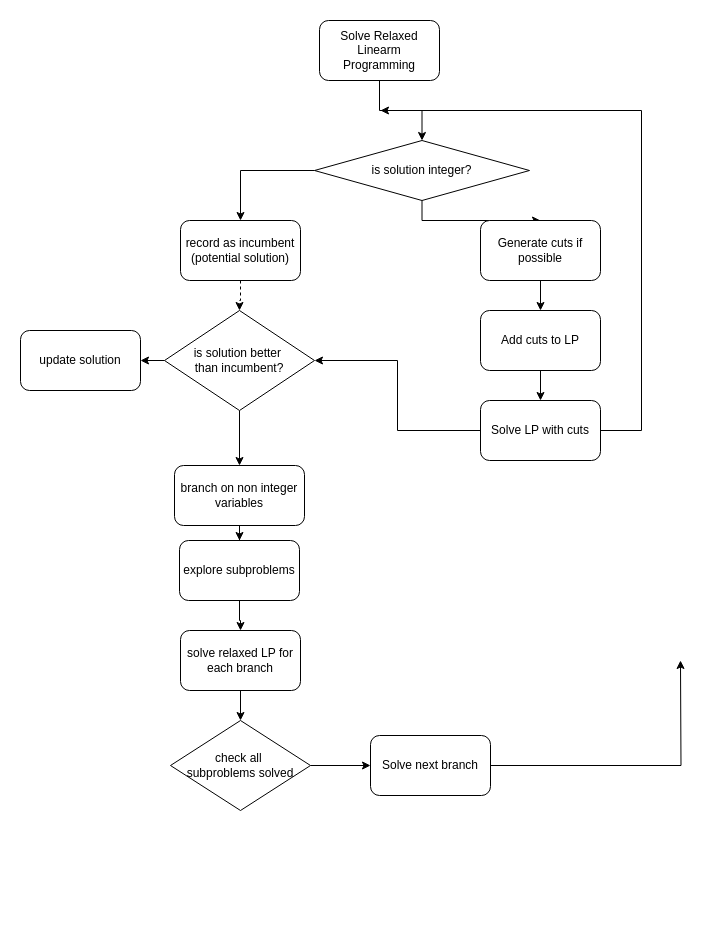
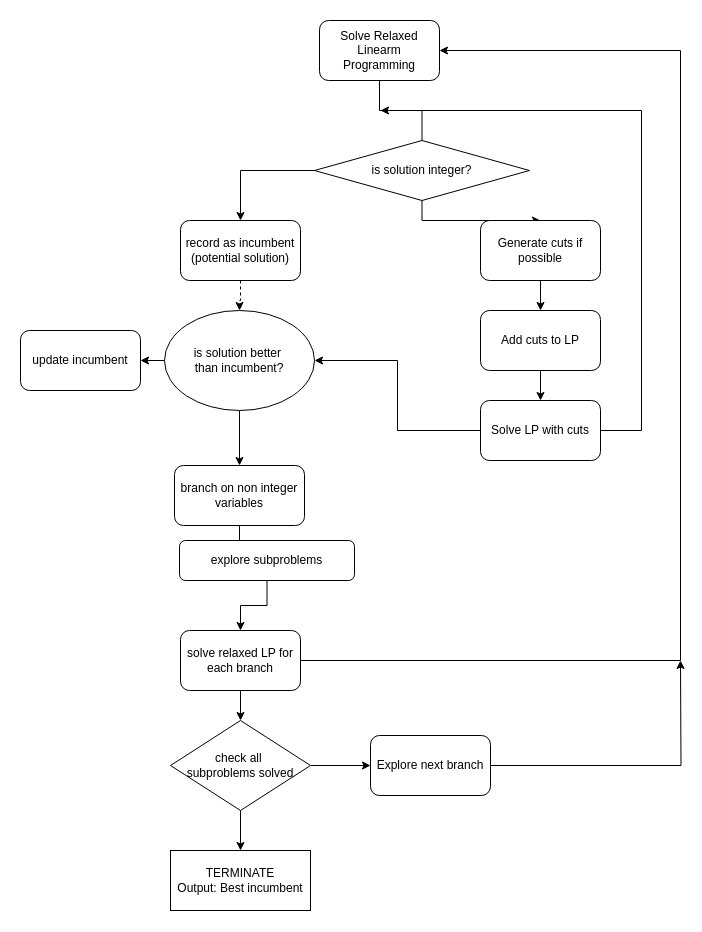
edge "Solve Relaxed Linearm Programming" -> "is solution integer?": arrowhead classic -> none
node "update solution": label "update solution" -> "update incumbent"
node "is solution better than incumbent?": shape diamond -> ellipse
edge "solve relaxed LP for each branch" -> "Solve Relaxed Linearm Programming": added
node "explore subproblems": size 120x60 -> 175x40
node "Solve next branch": label "Solve next branch" -> "Explore next branch"
edge "check all subproblems solved" -> "TERMINATE Output: Best incumbent": added
node "TERMINATE Output: Best incumbent": added
